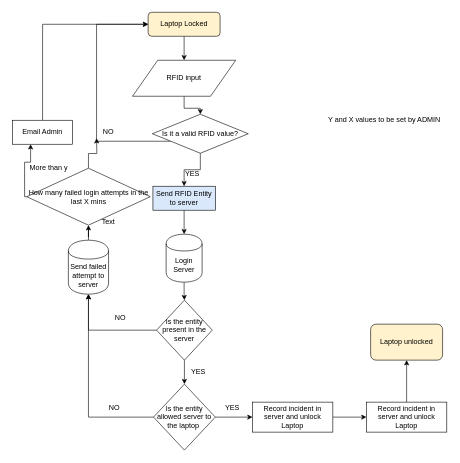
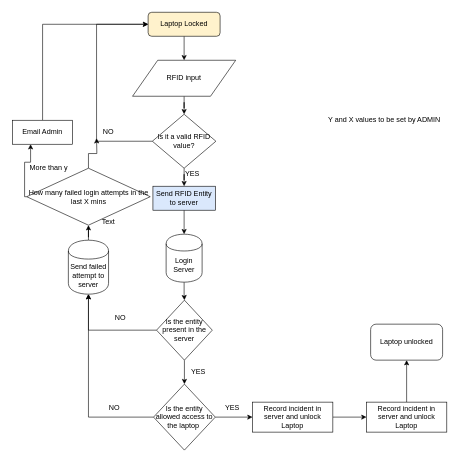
node "Is it a valid RFID value?": size 96x39 -> 64x54
node "Laptop unlocked": fillcolor #fff2cc -> #ffffff
node "Is the entity allowed server to the laptop": label "Is the entity allowed server to the laptop" -> "Is the entity allowed access to the laptop"
